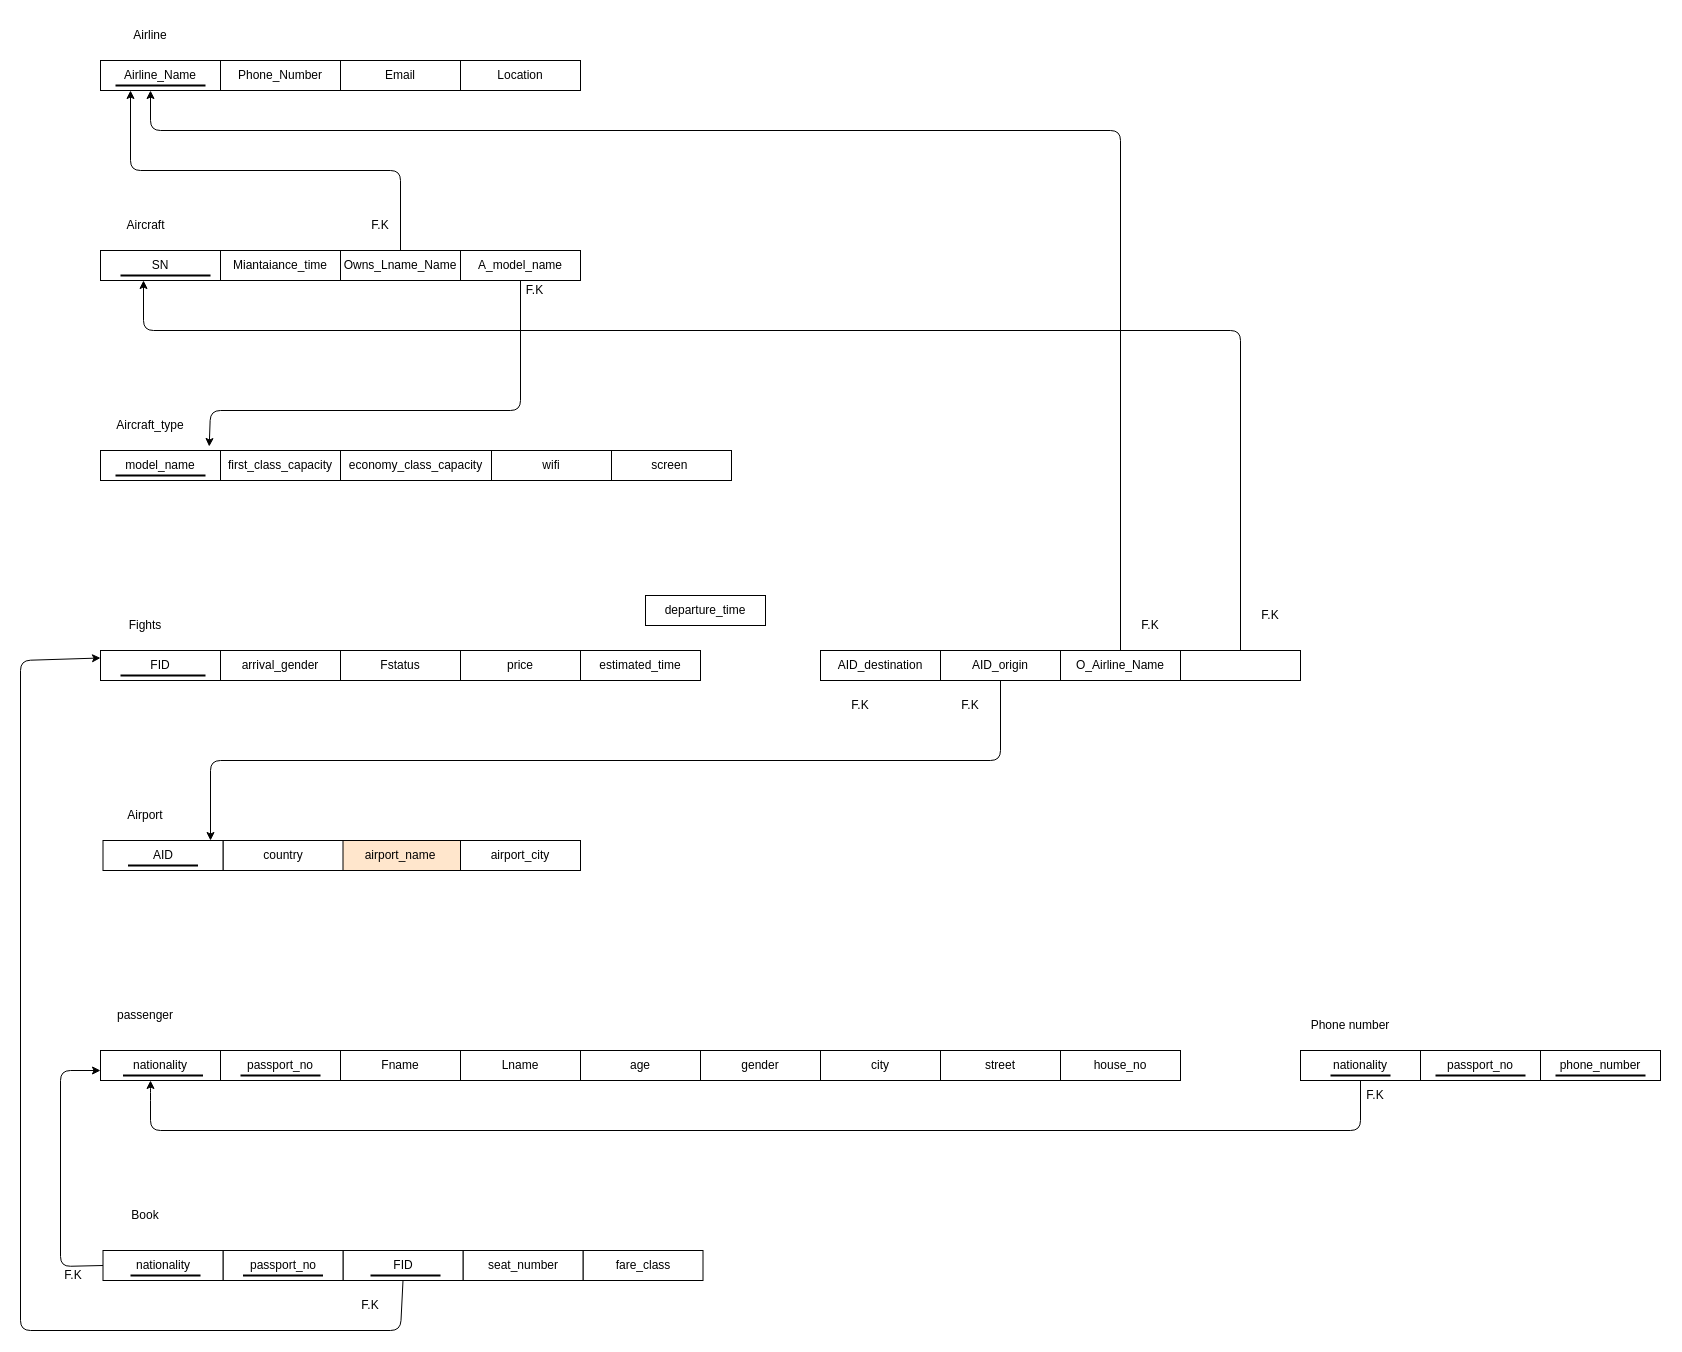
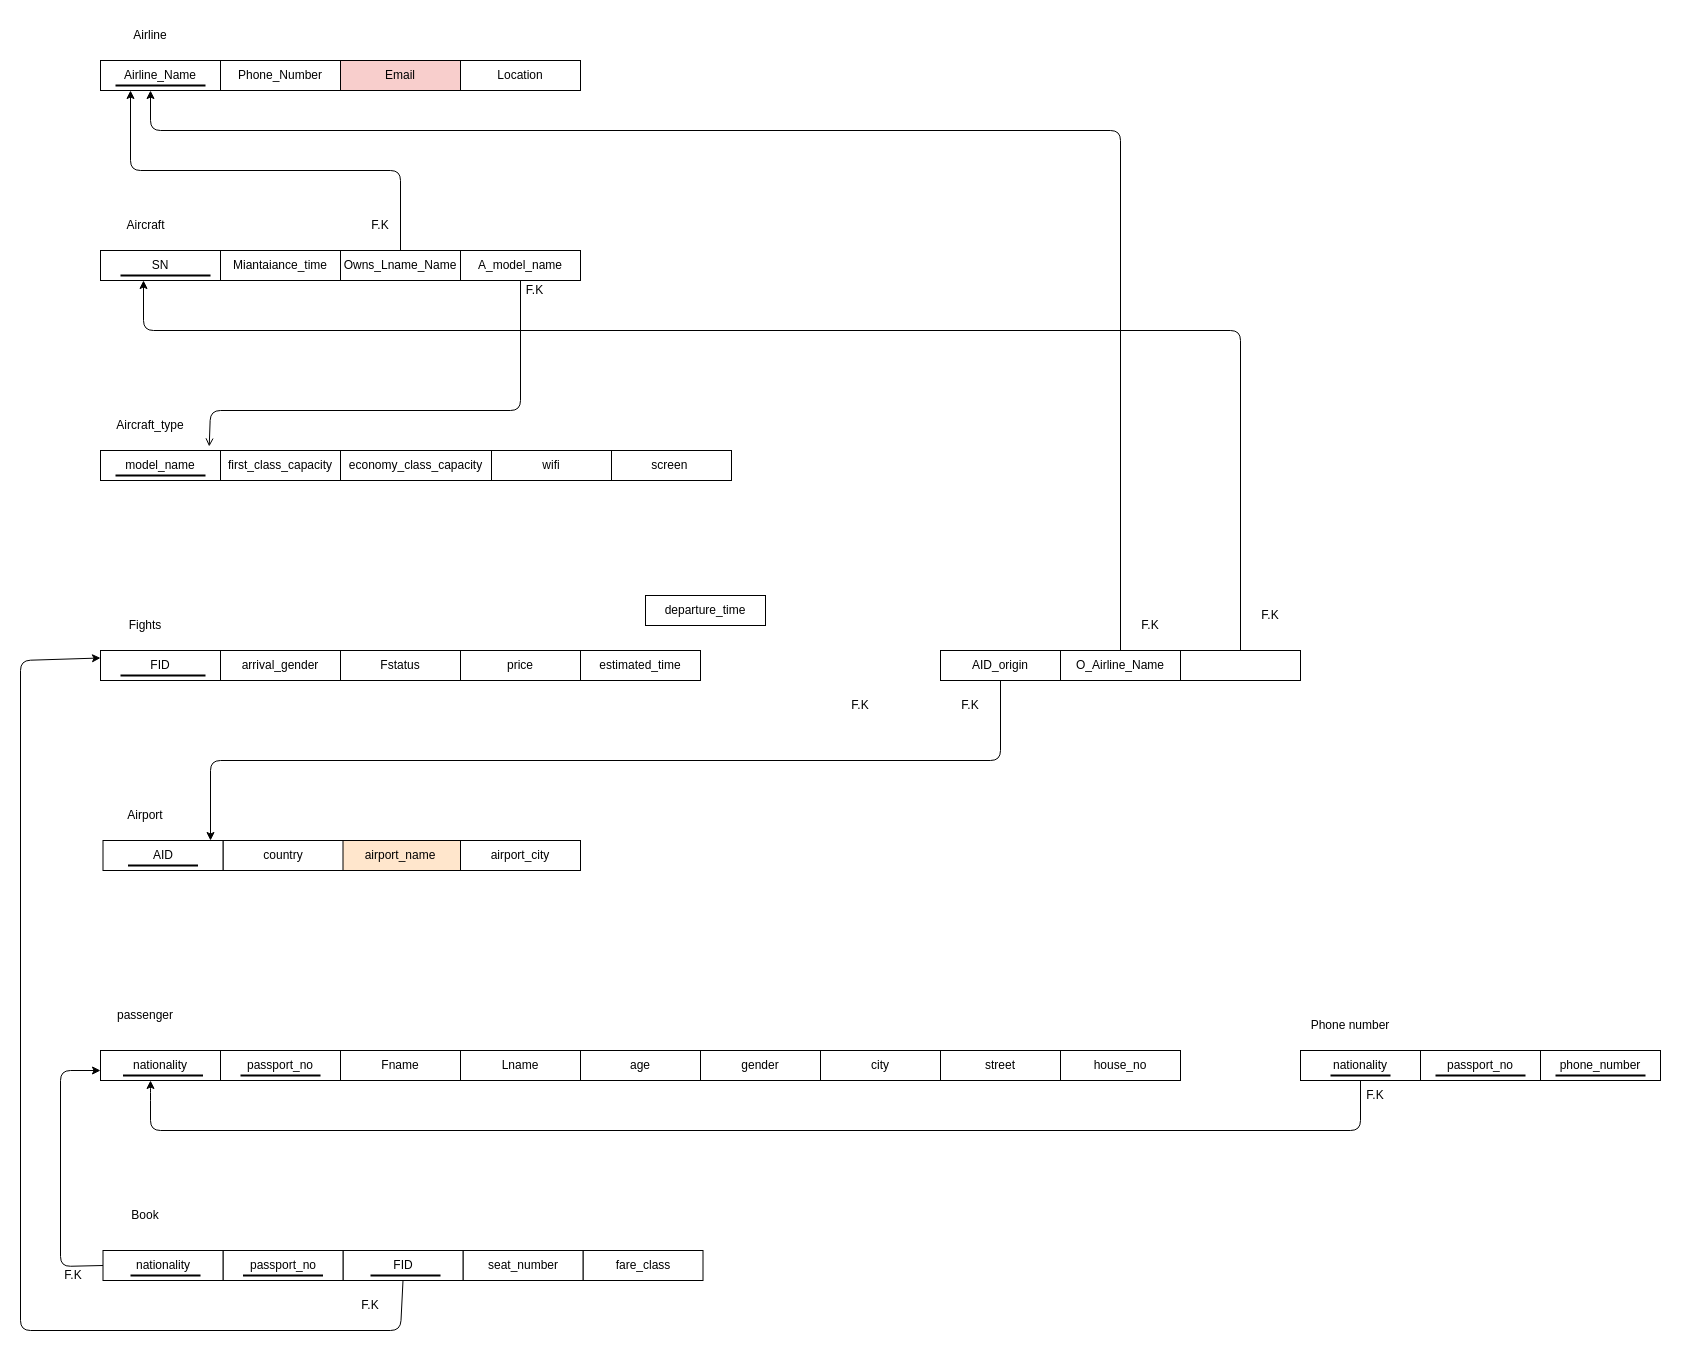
node "Email": fillcolor #ffffff -> #f8cecc
edge "A_model_name" -> "model_name": arrowhead classic -> open
node "AID_destination": removed
